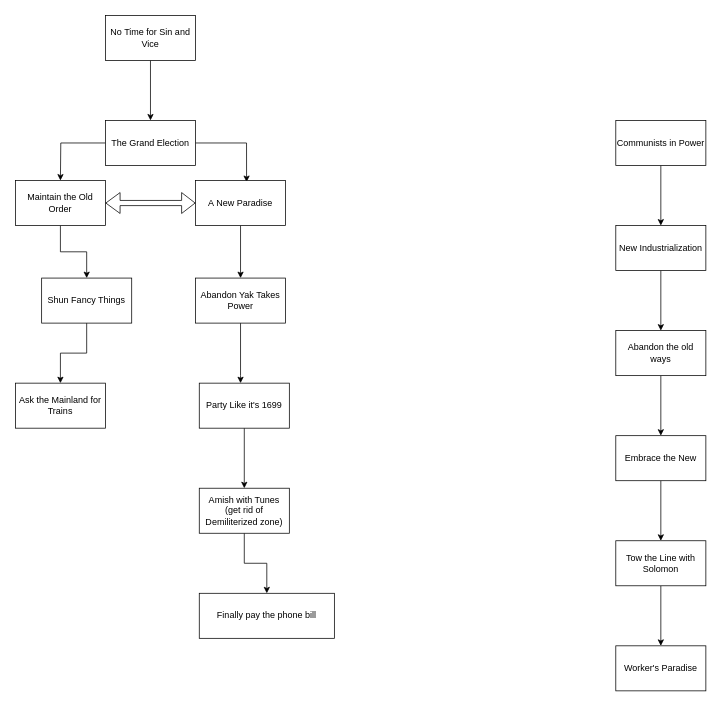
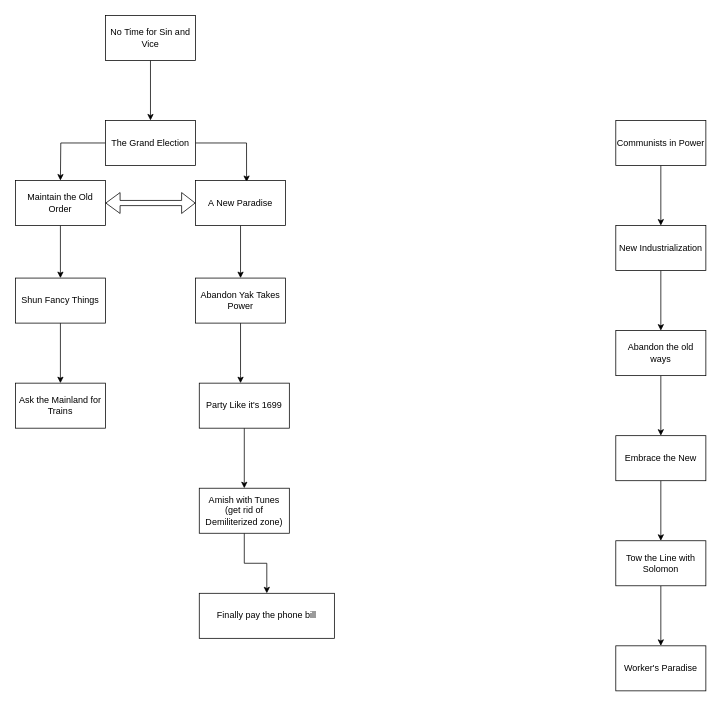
node "Shun Fancy Things": moved (87, 300) -> (60, 300)
